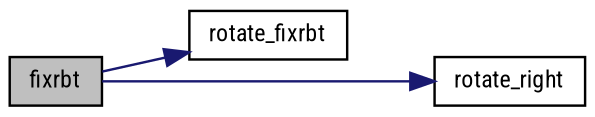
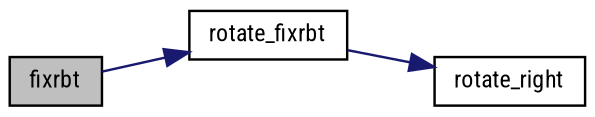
edge "fixrbt" -> "rotate_right": now "rotate_fixrbt" -> "rotate_right"
